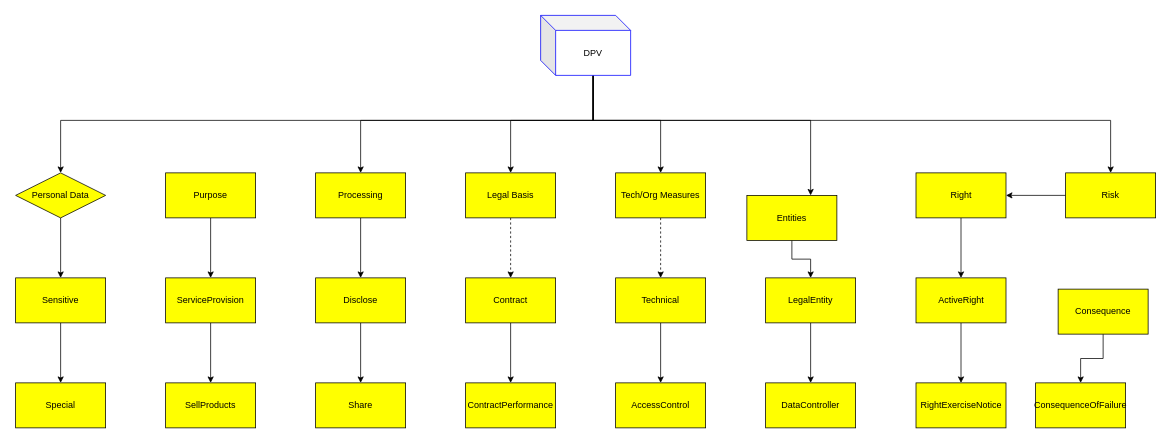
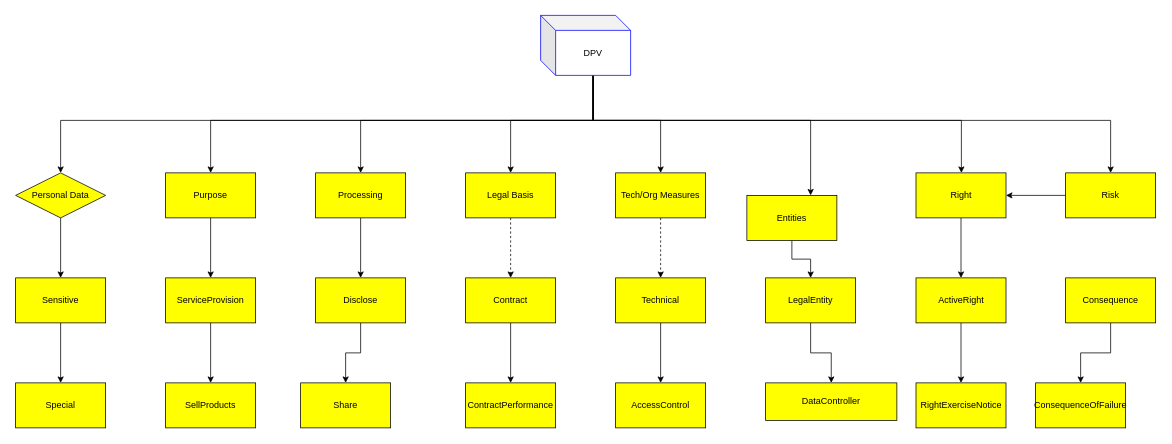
edge "DPV" -> "Purpose": added
edge "DPV" -> "Right": added
node "Consequence": moved (1103, 312) -> (1110, 300)
node "Share": moved (360, 405) -> (345, 405)
node "DataController": size 90x45 -> 131x38
